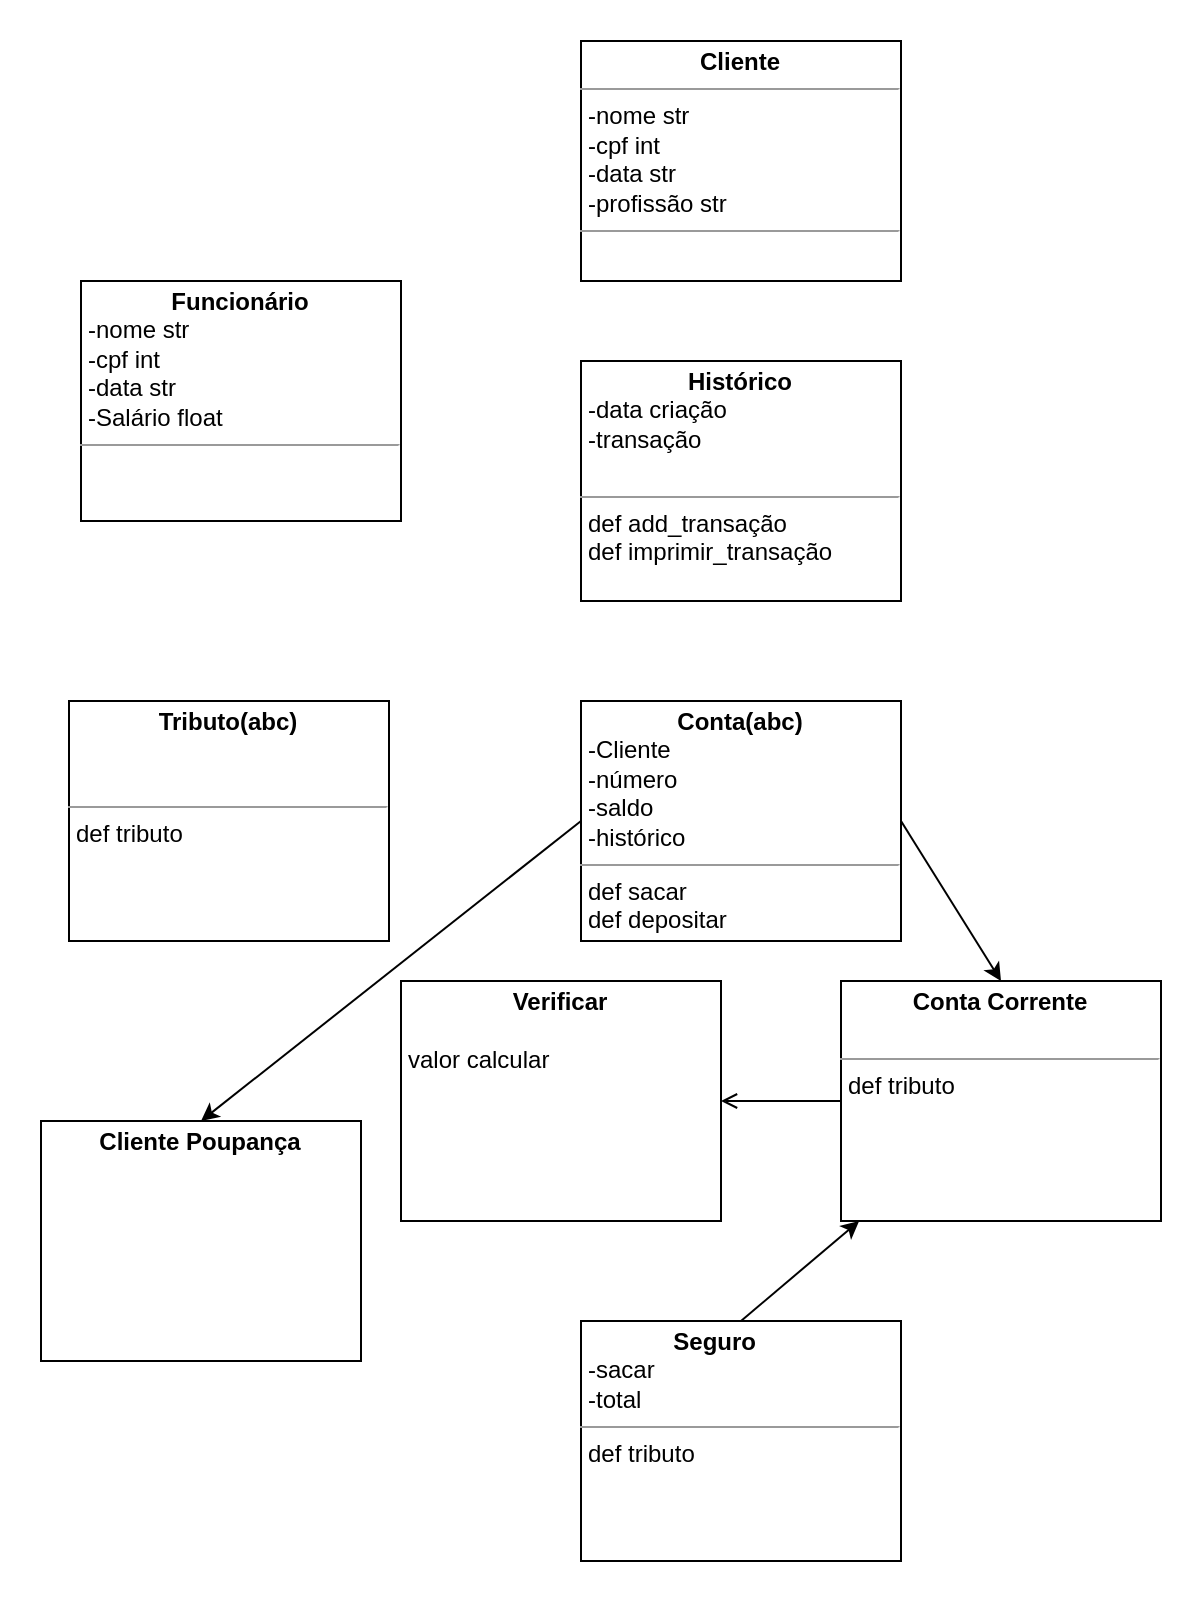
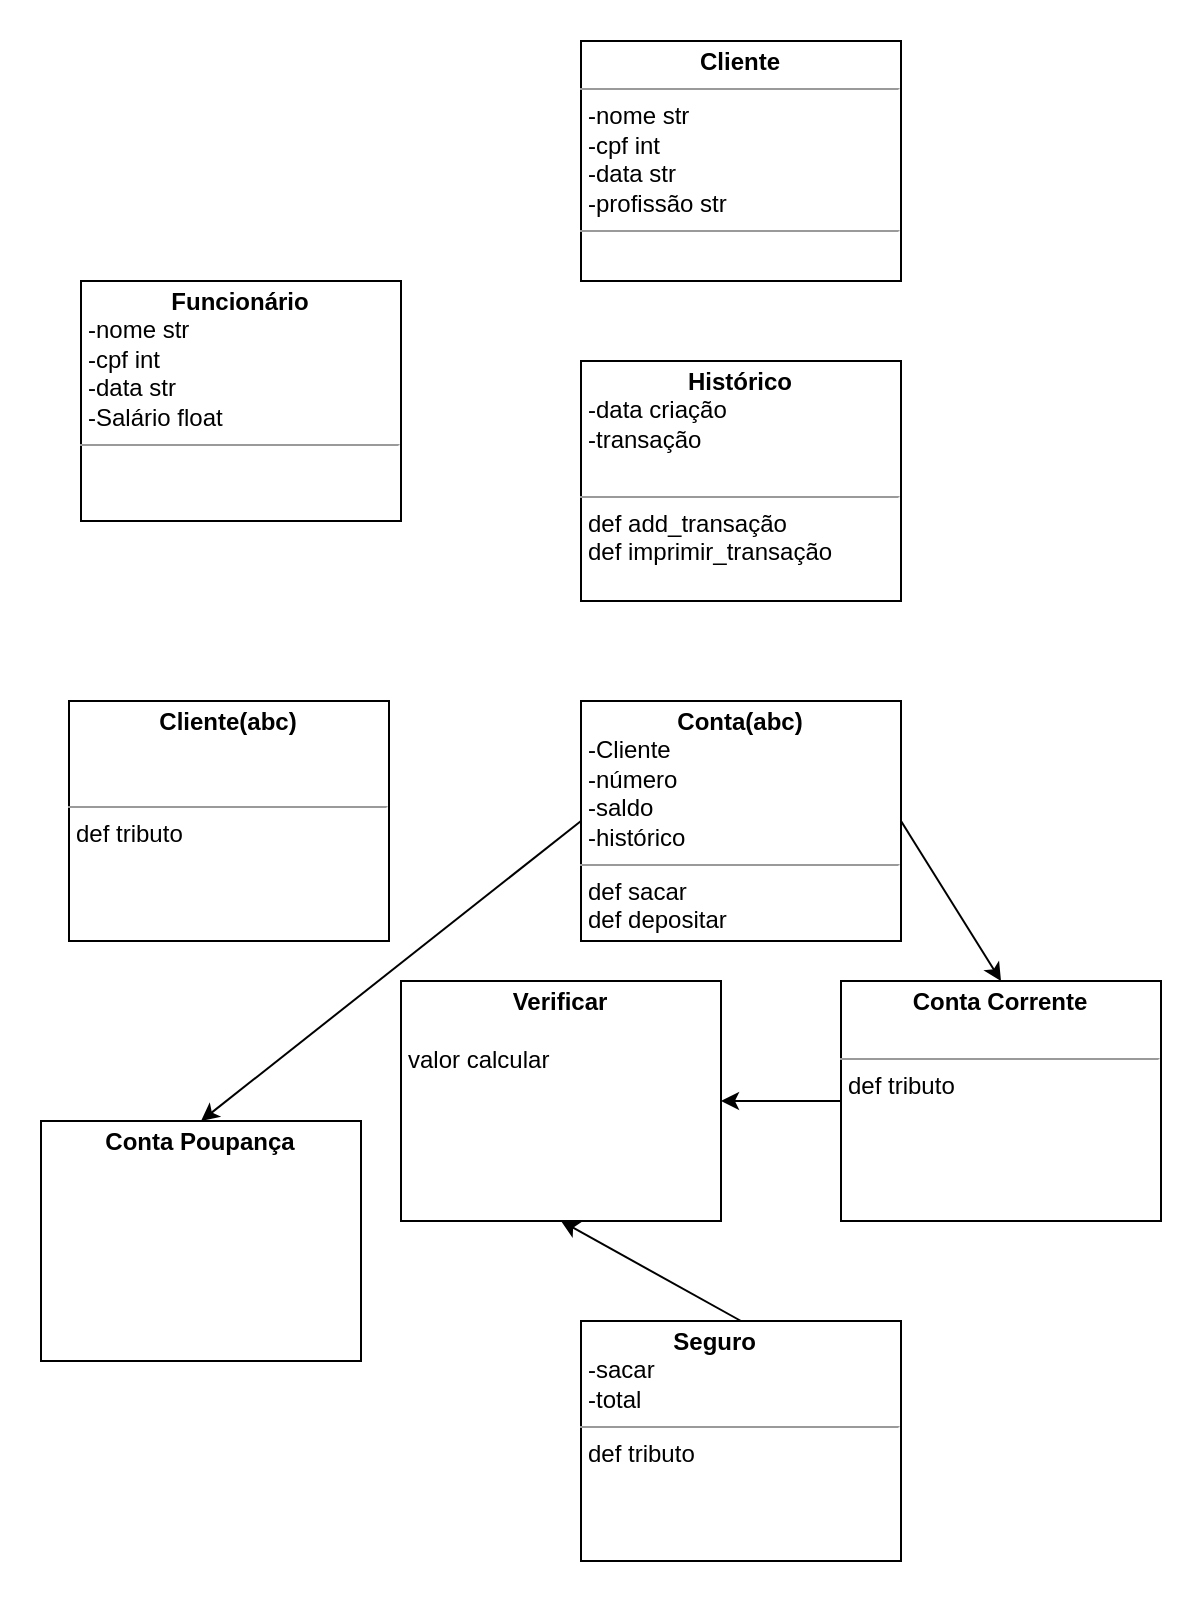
node "Tributo(abc) def tributo": label "Tributo(abc) def tributo" -> "Cliente(abc) def tributo"
edge "Conta Corrente def tributo" -> "Verificar valor calcular": arrowhead open -> classic
node "Cliente Poupança": label "Cliente Poupança" -> "Conta Poupança"
edge "Seguro -sacar -total def tributo" -> "Conta Corrente def tributo": now "Seguro -sacar -total def tributo" -> "Verificar valor calcular"
